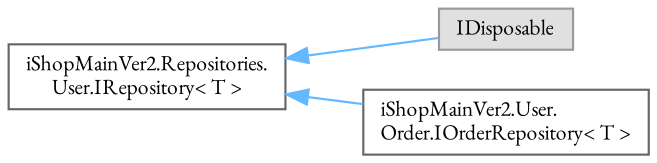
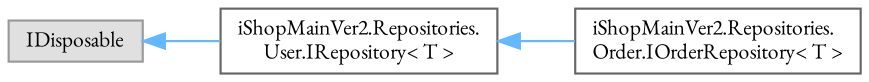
edge "IDisposable" -> "iShopMainVer2.Repositories. User.IRepository< T >": reversed
node "iShopMainVer2.User. Order.IOrderRepository< T >": label "iShopMainVer2.User. Order.IOrderRepository< T >" -> "iShopMainVer2.Repositories. Order.IOrderRepository< T >"
